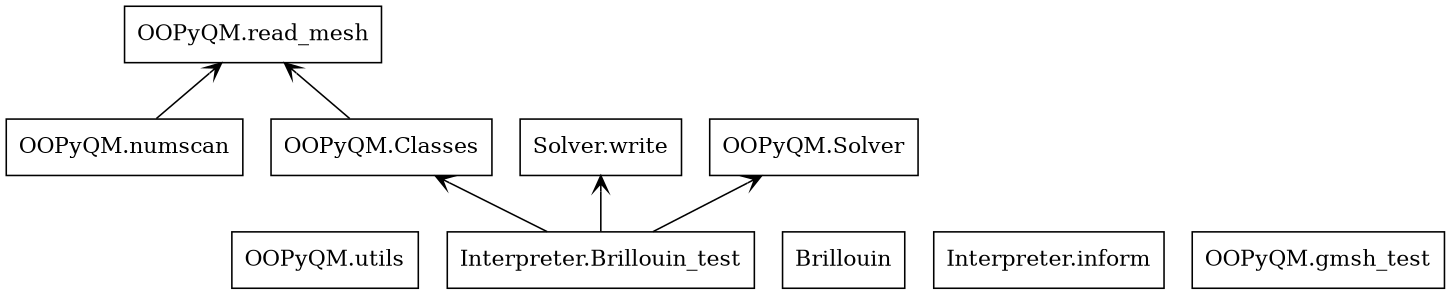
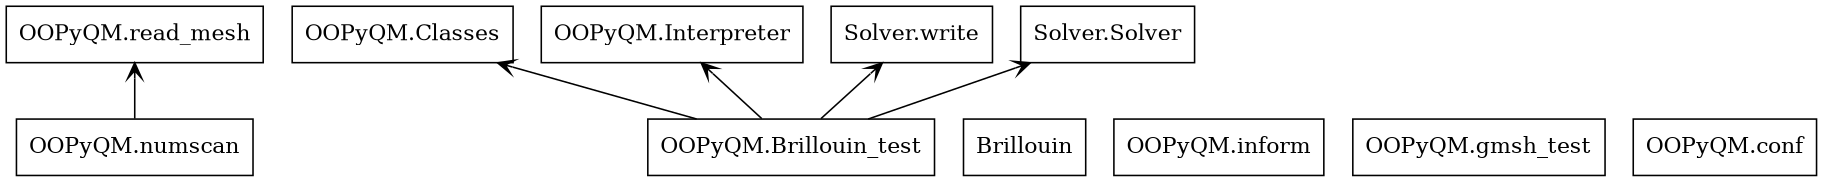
node "OOPyQM.Interpreter": added
edge "OOPyQM.Classes" -> "OOPyQM.read_mesh": removed
node "OOPyQM.Solver": label "OOPyQM.Solver" -> "Solver.Solver"
node "OOPyQM.conf": added
node "OOPyQM.utils": removed
node "Interpreter.Brillouin_test": label "Interpreter.Brillouin_test" -> "OOPyQM.Brillouin_test"
node "Interpreter.inform": label "Interpreter.inform" -> "OOPyQM.inform"
